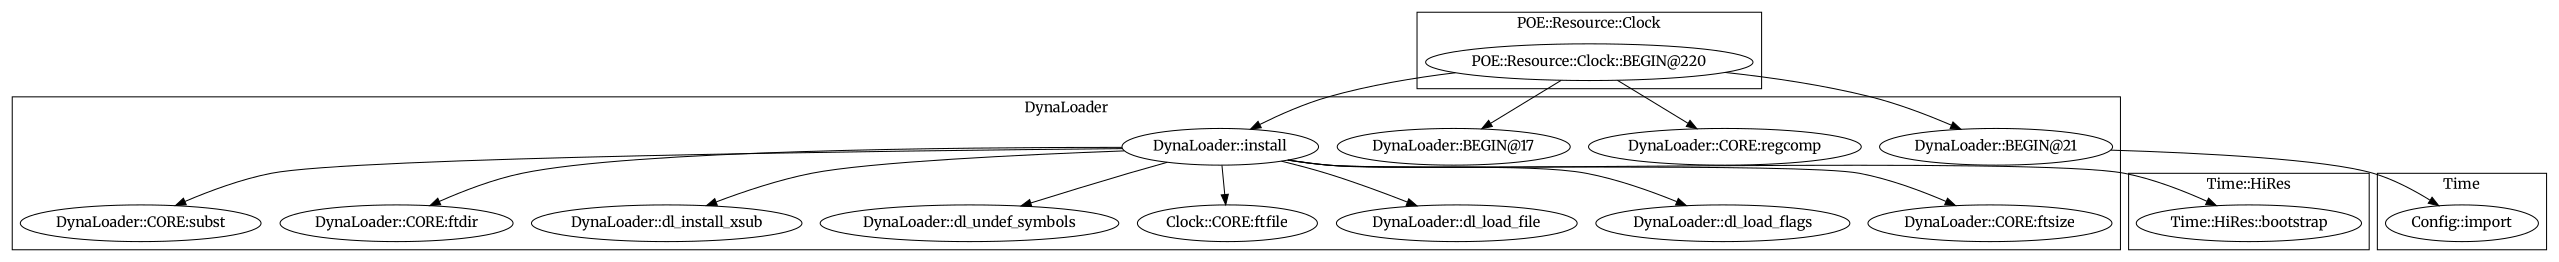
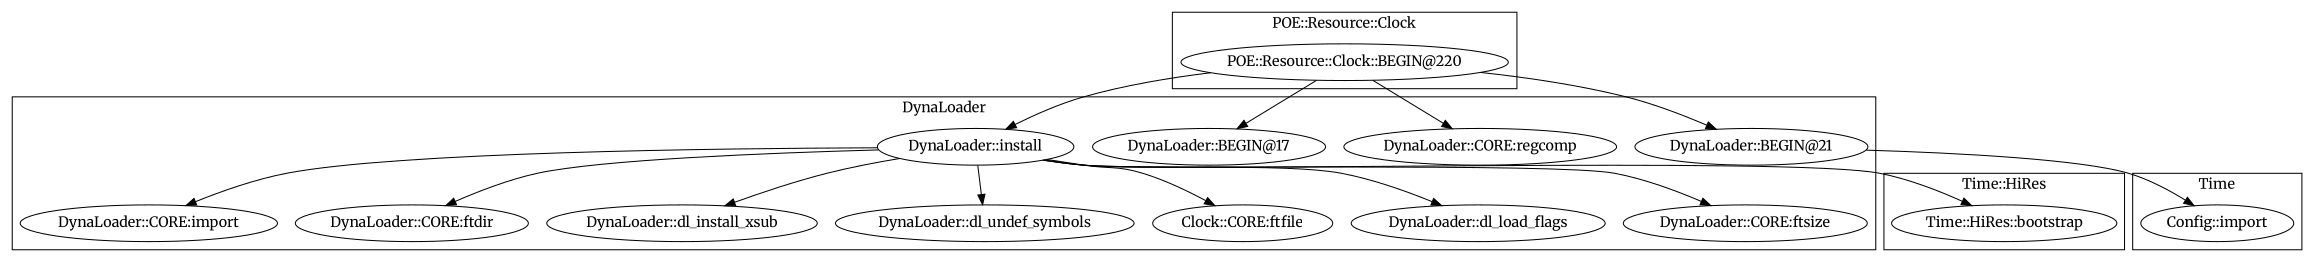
node "DynaLoader::CORE:subst": label "DynaLoader::CORE:subst" -> "DynaLoader::CORE:import"
node "DynaLoader::dl_load_file": removed
